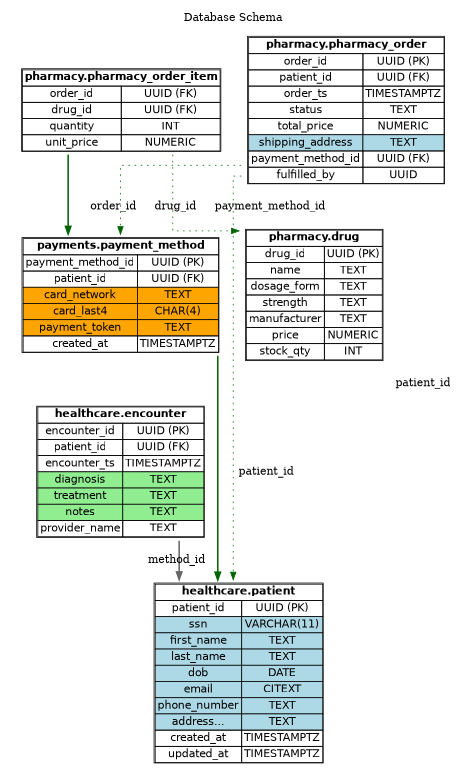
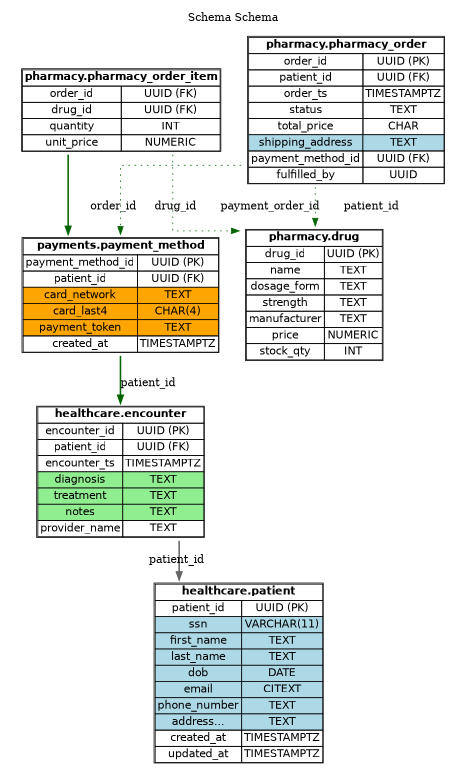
cluster "Database Schema": label "Database Schema" -> "Schema Schema"
node "pharmacy.pharmacy_order": text "NUMERIC" -> "CHAR"
edge "pharmacy.pharmacy_order" -> "payments.payment_method": label "payment_method_id" -> "payment_order_id"
edge "pharmacy.pharmacy_order" -> "healthcare.patient": now "pharmacy.pharmacy_order" -> "pharmacy.drug"
edge "payments.payment_method" -> "healthcare.patient": now "payments.payment_method" -> "healthcare.encounter"
edge "healthcare.encounter" -> "healthcare.patient": label "method_id" -> "patient_id"
